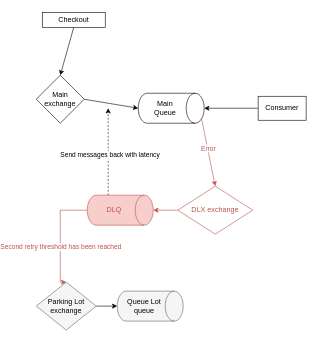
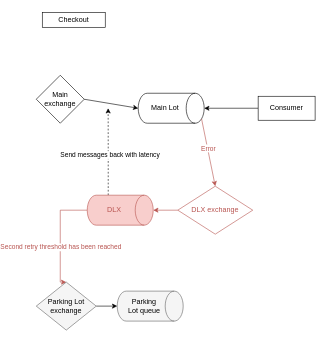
edge "Checkout" -> "Main exchange": removed
node "Main Queue": label "Main Queue" -> "Main Lot"
node "Consumer": size 48x24 -> 57x24
node "DLQ": label "DLQ" -> "DLX"
node "Queue Lot queue": label "Queue Lot queue" -> "Parking Lot queue"
